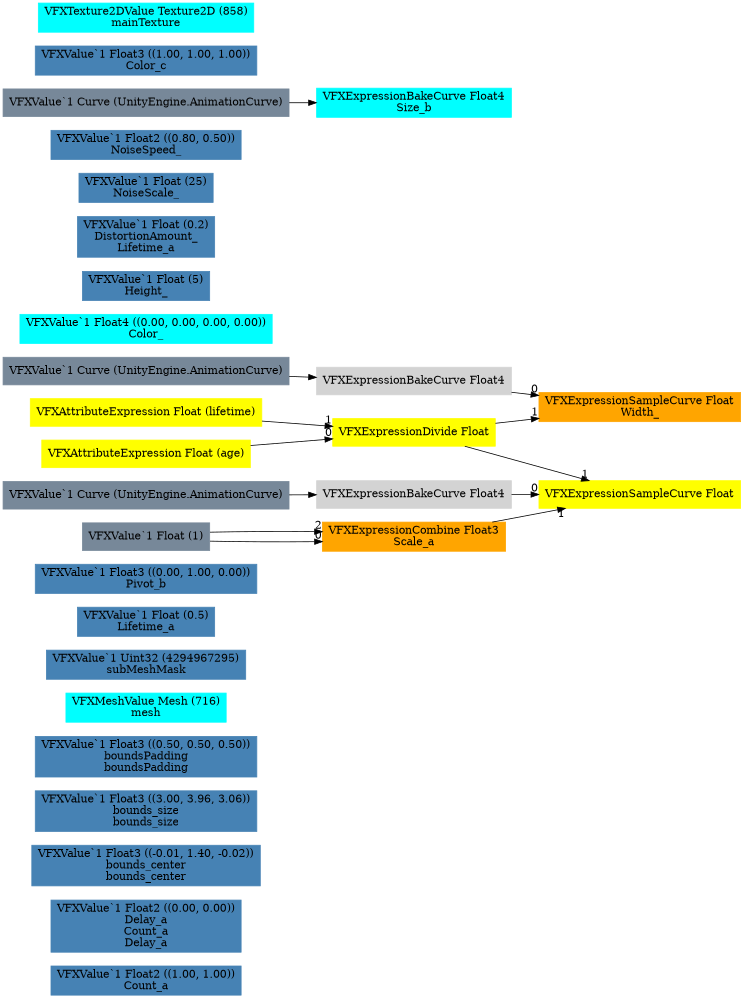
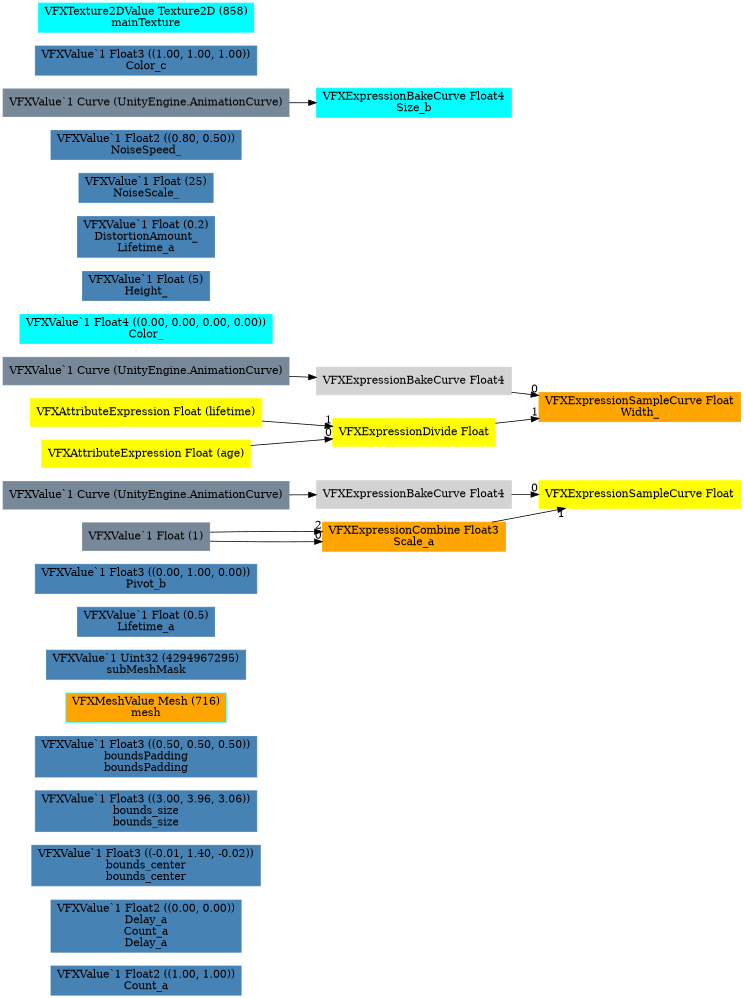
edge "VFXExpressionDivide Float" -> "VFXExpressionSampleCurve Float": removed
node "VFXMeshValue Mesh (716) mesh": fillcolor cyan -> orange
